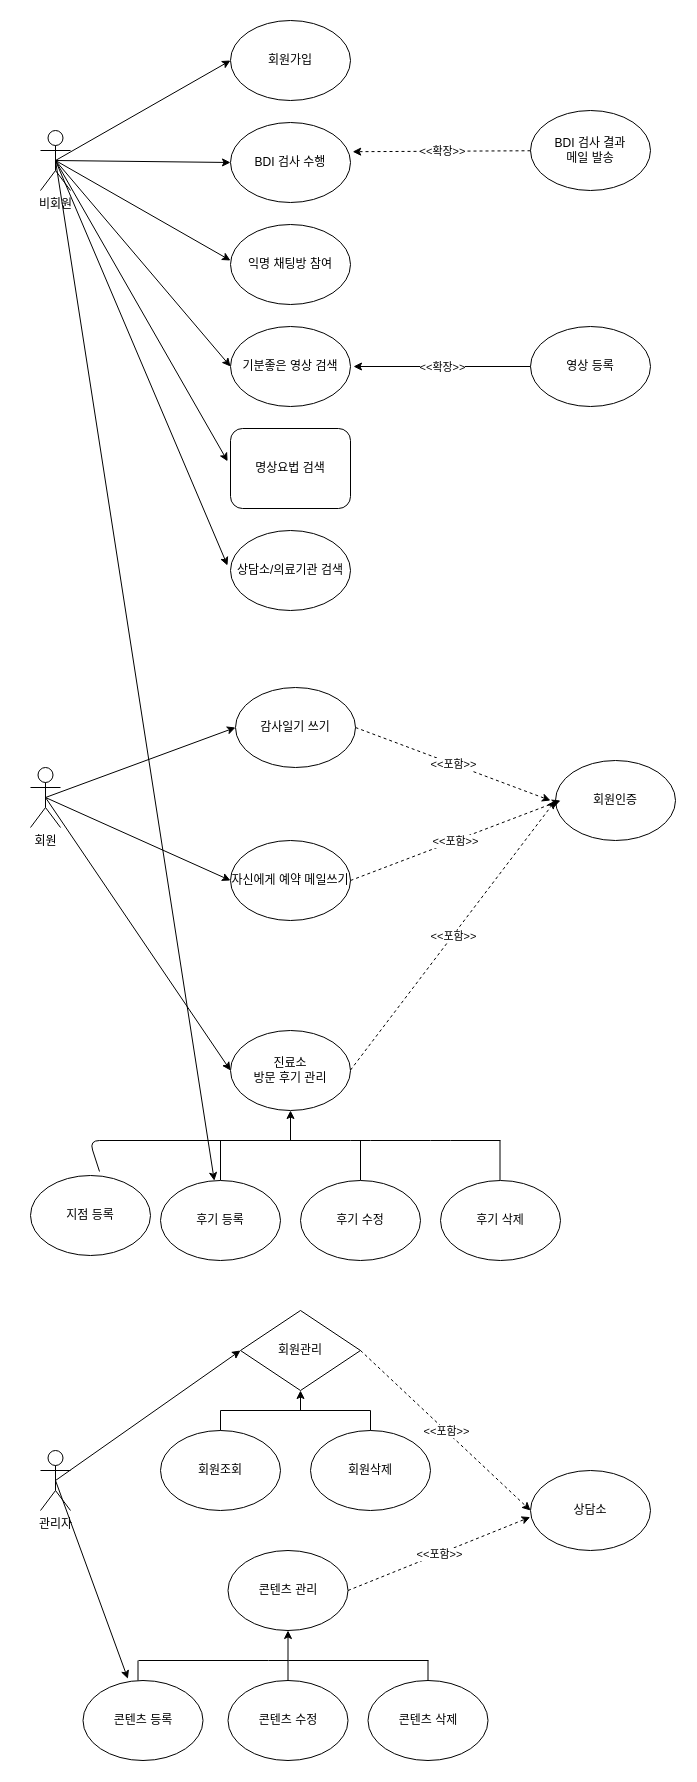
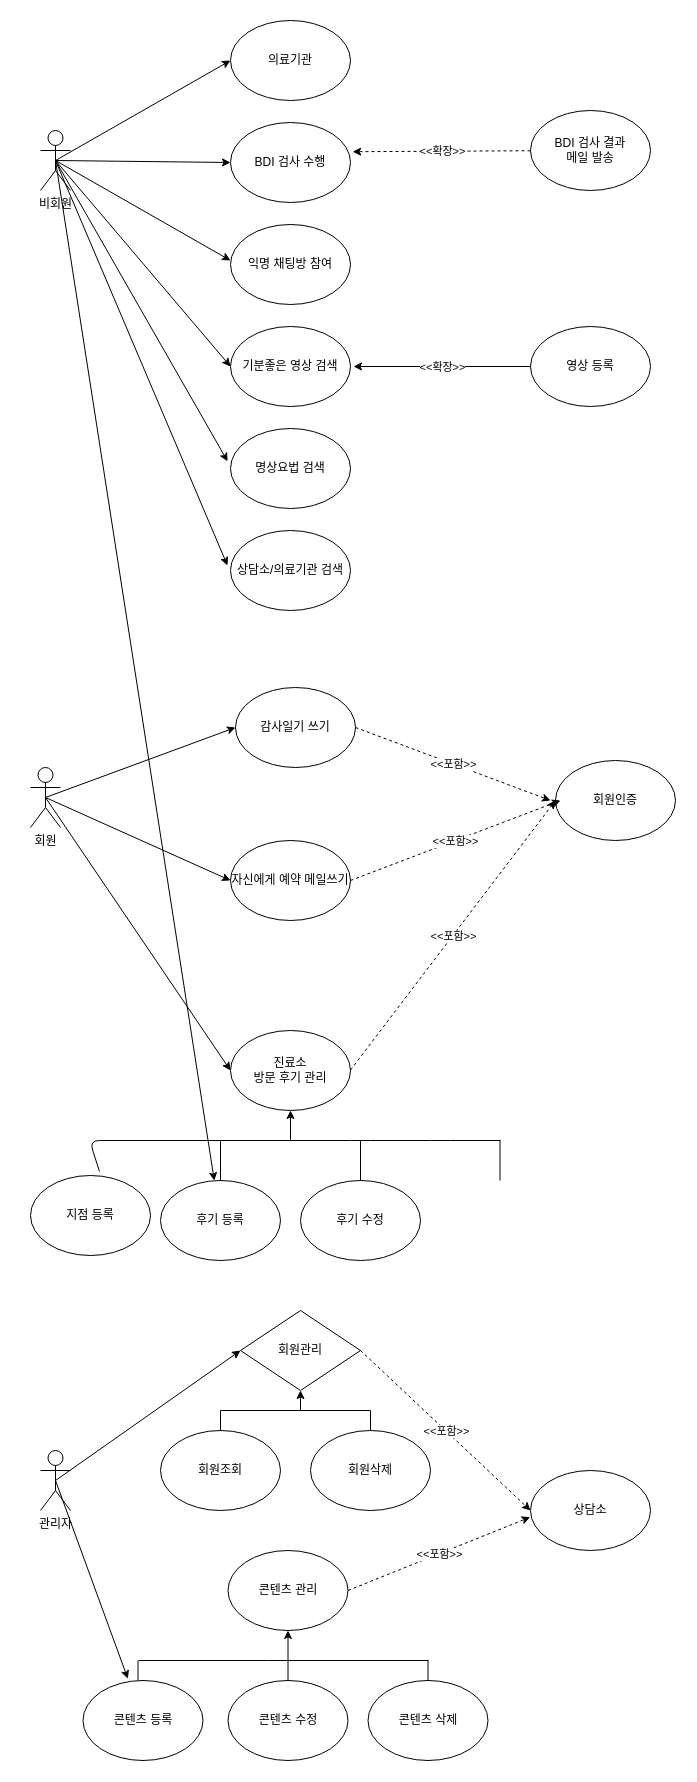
node "회원가입": label "회원가입" -> "의료기관"
node "명상요법 검색": shape rounded rectangle -> ellipse
node "후기 삭제": removed
